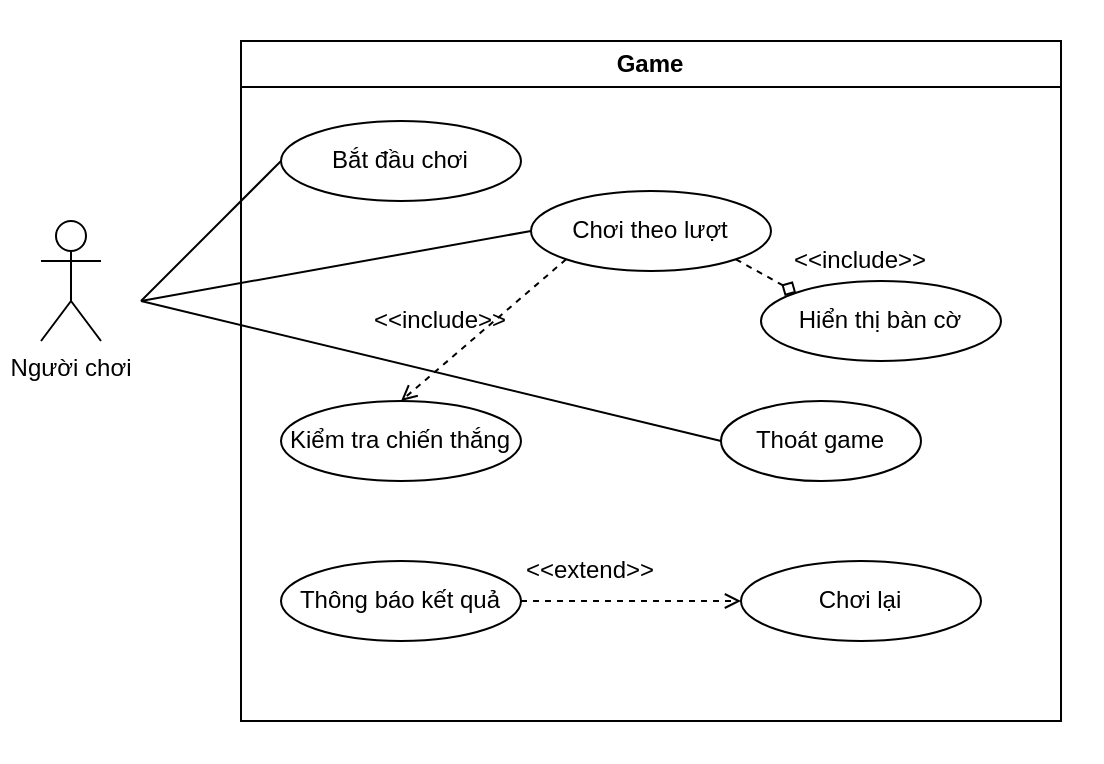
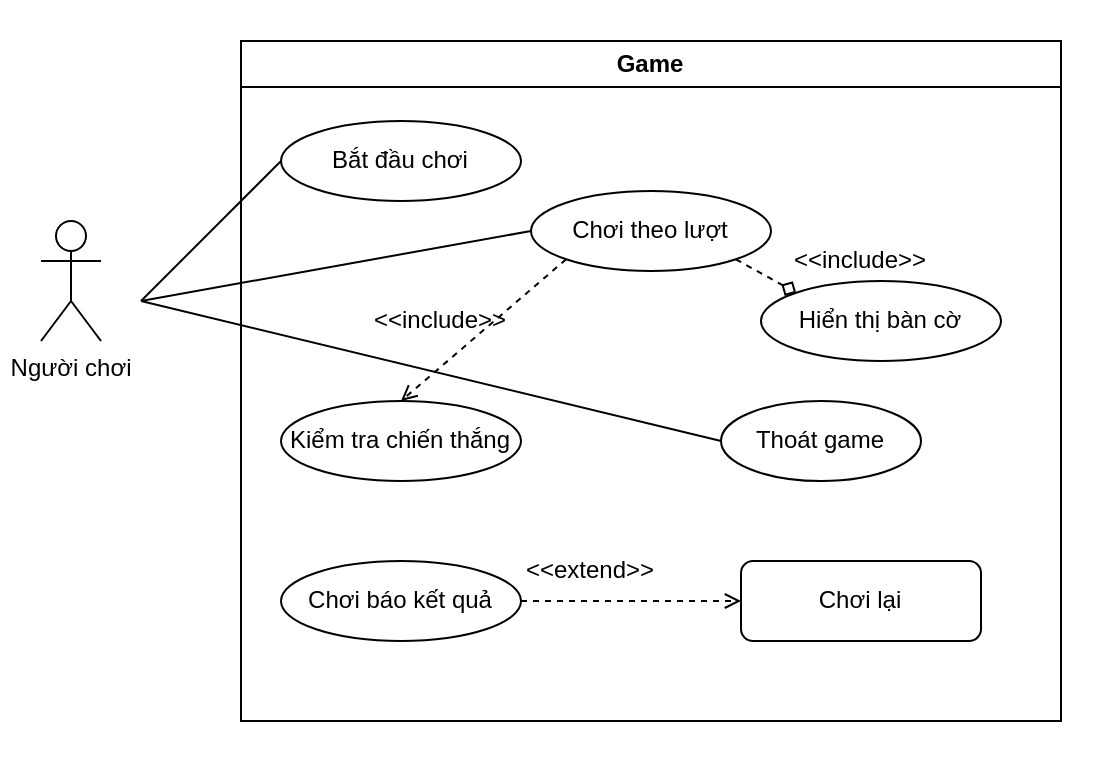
node "Thông báo kết quả": label "Thông báo kết quả" -> "Chơi báo kết quả"
node "Chơi lại": shape ellipse -> rounded rectangle
